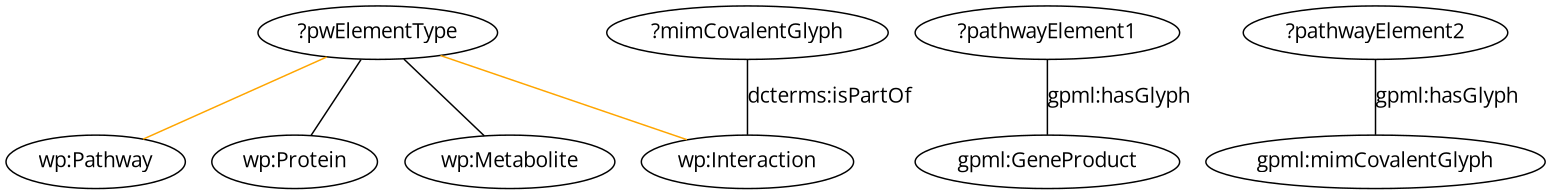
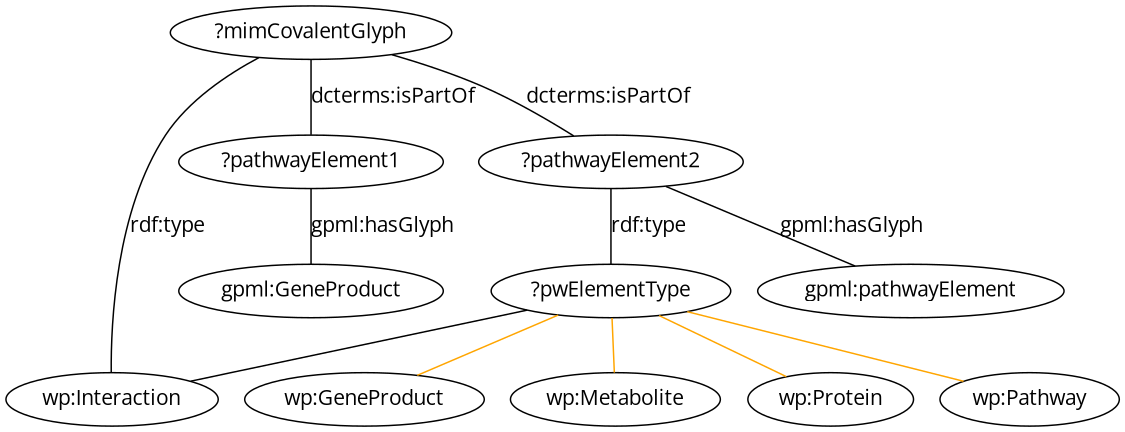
edge "?mimCovalentGlyph" -- "?pathwayElement2": added, label "dcterms:isPartOf"
edge "?mimCovalentGlyph" -- "?pathwayElement1": added, label "dcterms:isPartOf"
edge "?pwElementType" -- "wp:Protein": color black -> orange
edge "?pwElementType" -- "wp:Metabolite": color black -> orange
edge "?mimCovalentGlyph" -- "wp:Interaction": label "dcterms:isPartOf" -> "rdf:type"
edge "?pwElementType" -- "wp:Interaction": color orange -> black
node "gpml:mimCovalentGlyph": label "gpml:mimCovalentGlyph" -> "gpml:pathwayElement"
edge "?pathwayElement2" -- "?pwElementType": added, label "rdf:type"
node "wp:GeneProduct": added
